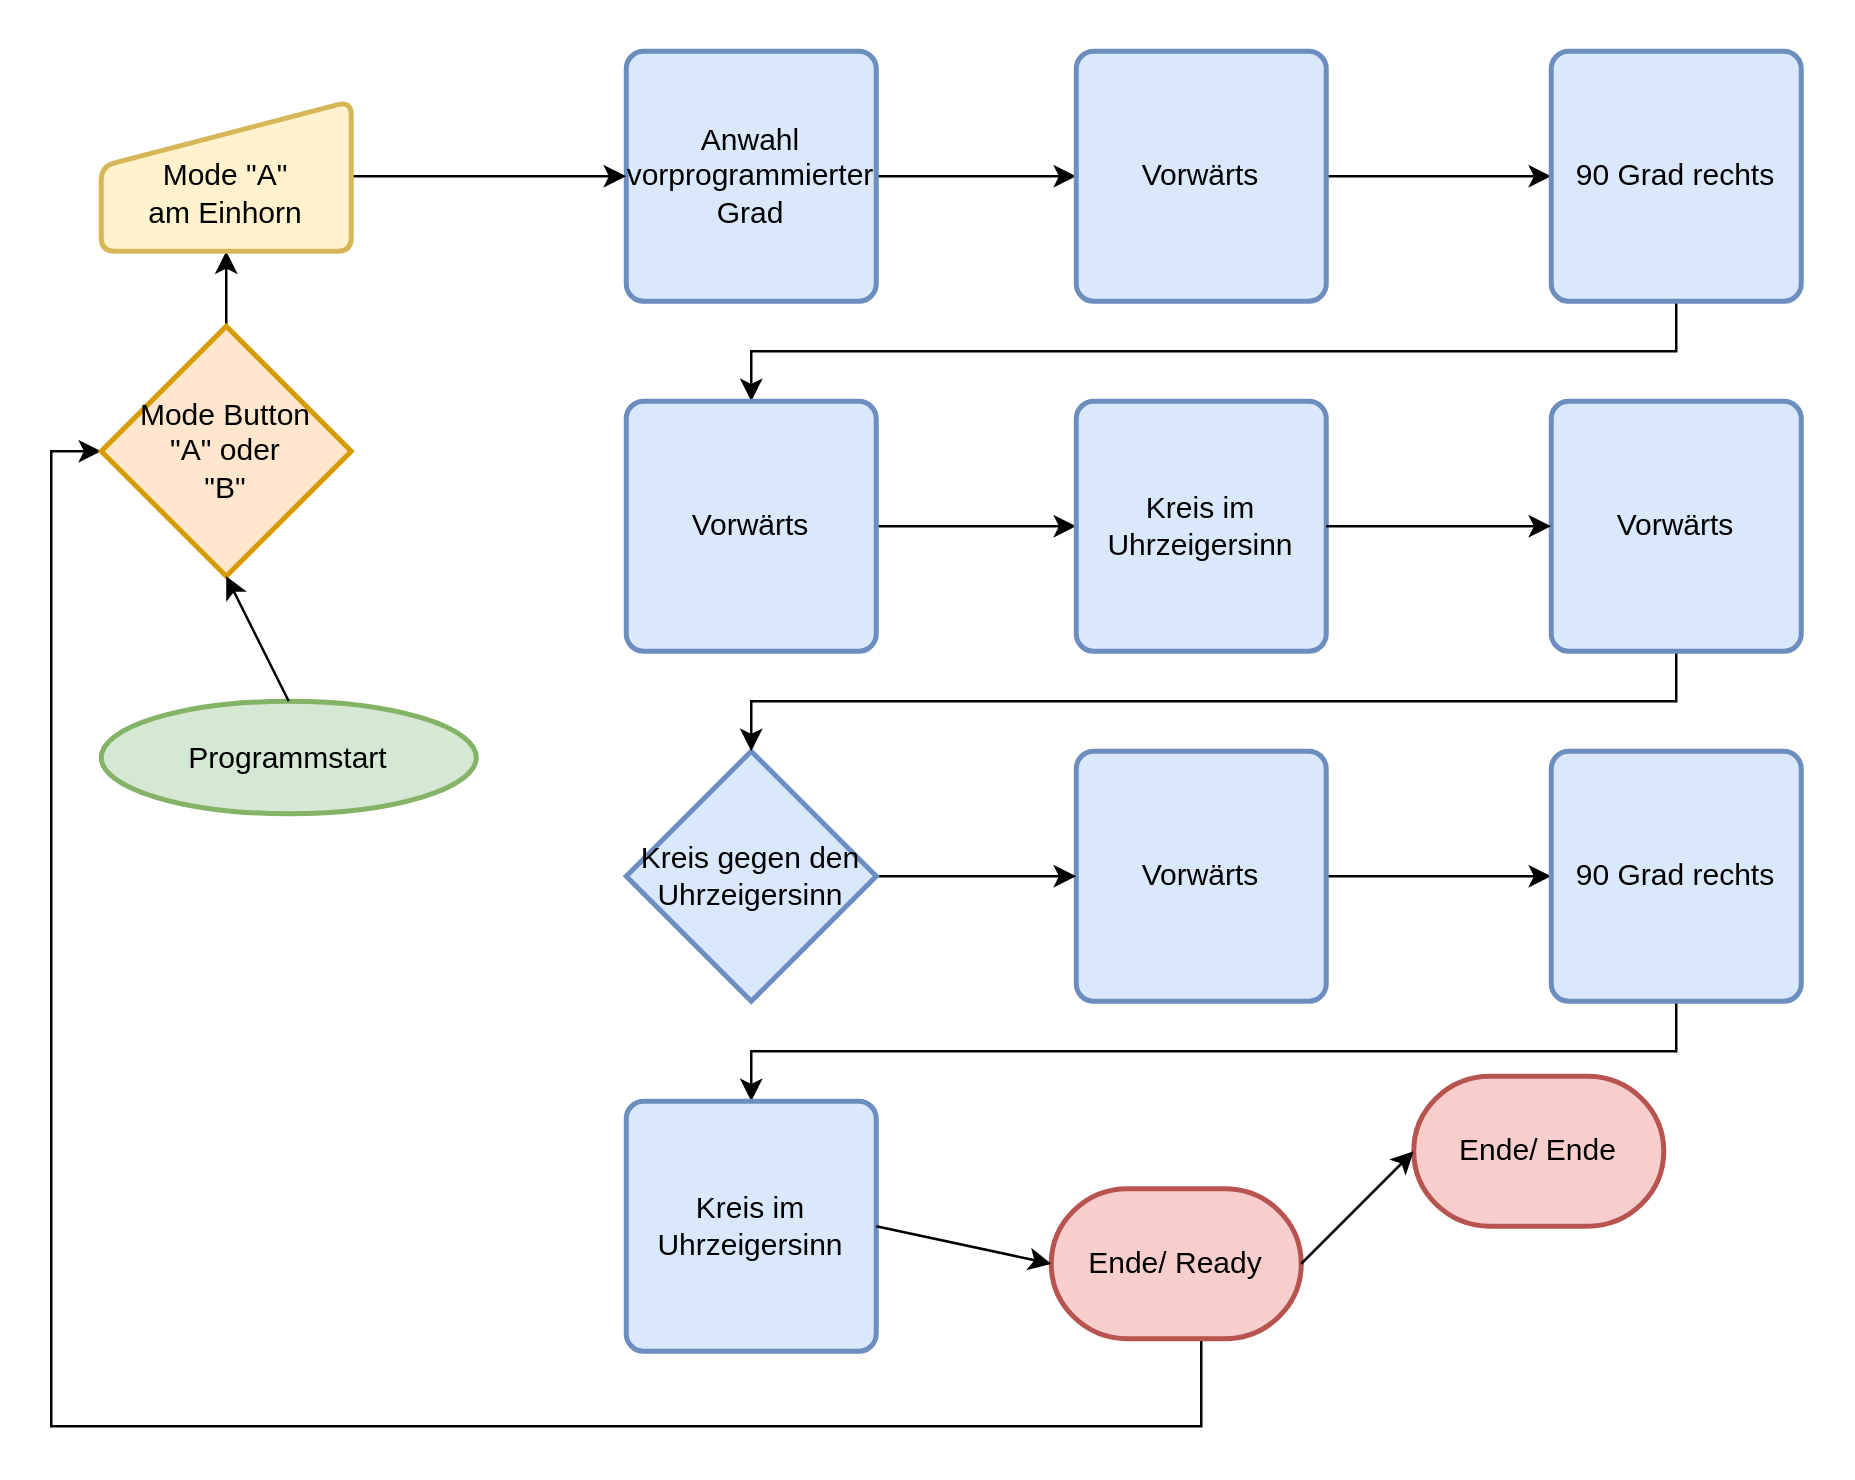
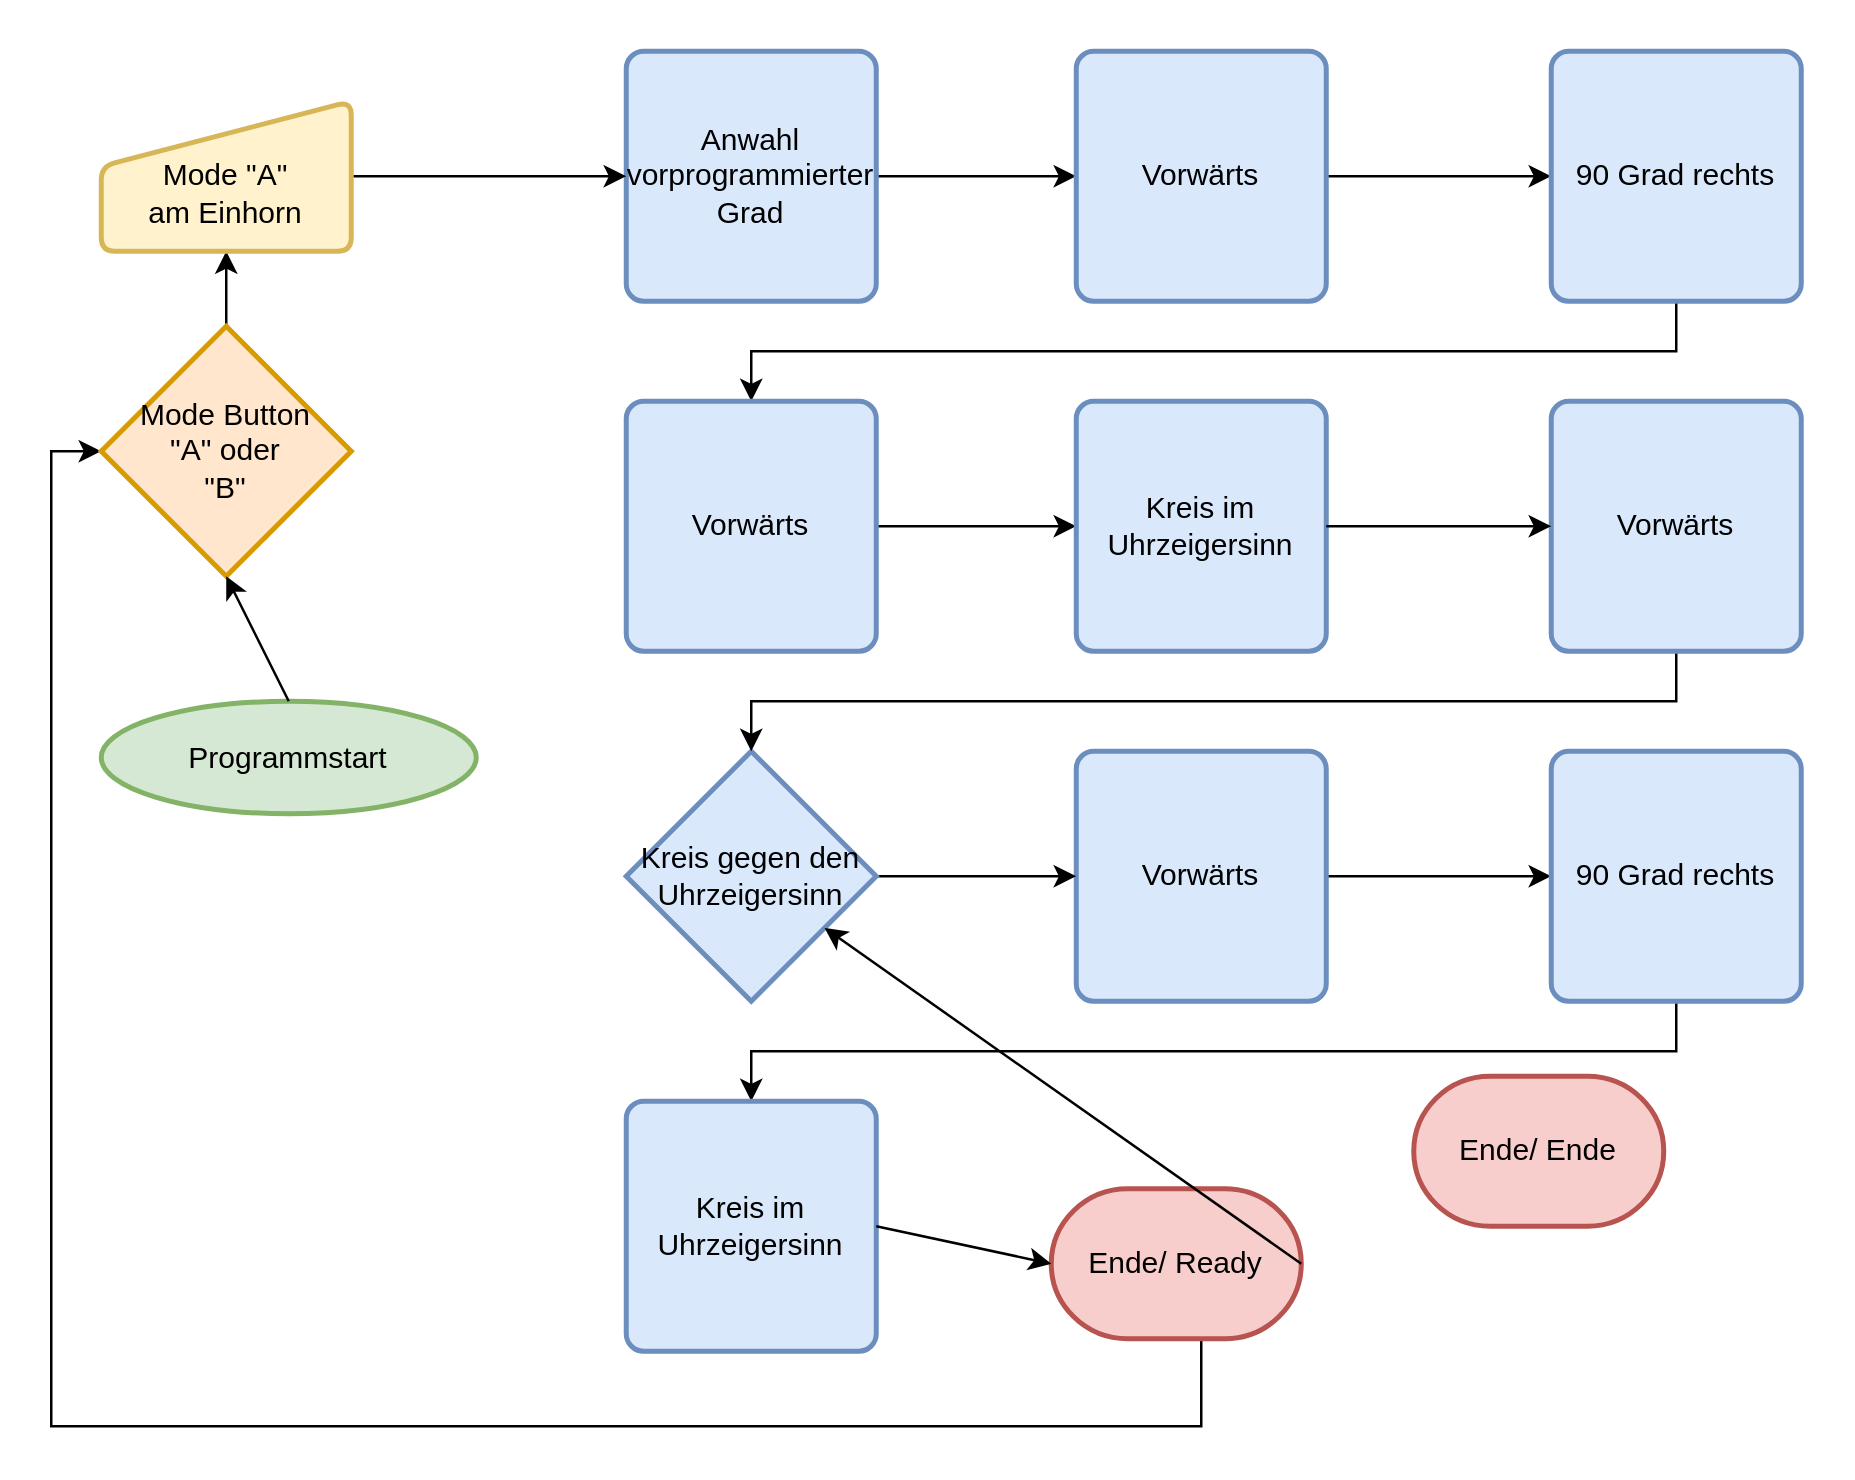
edge "Ende/ Ready" -> "Ende/ Ende": now "Ende/ Ready" -> "Kreis gegen den Uhrzeigersinn"
